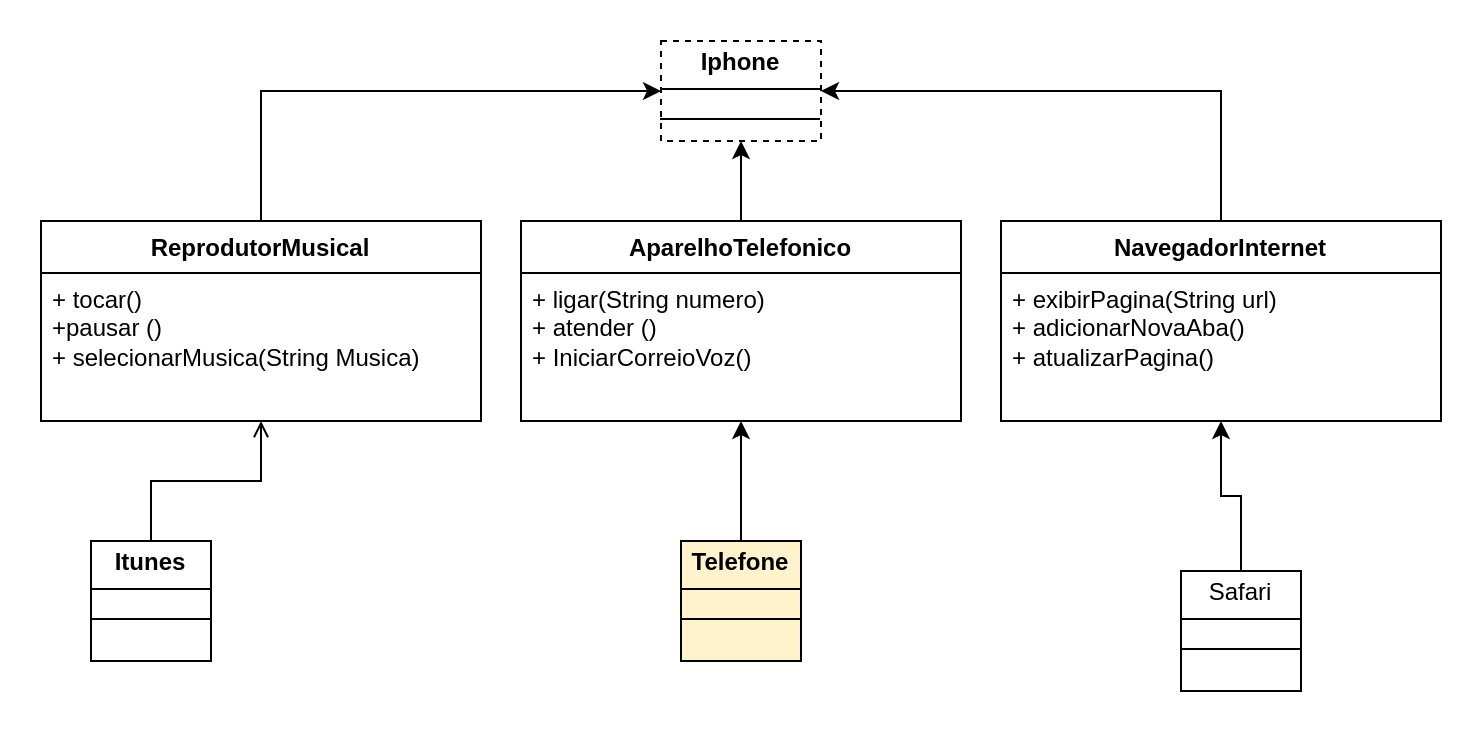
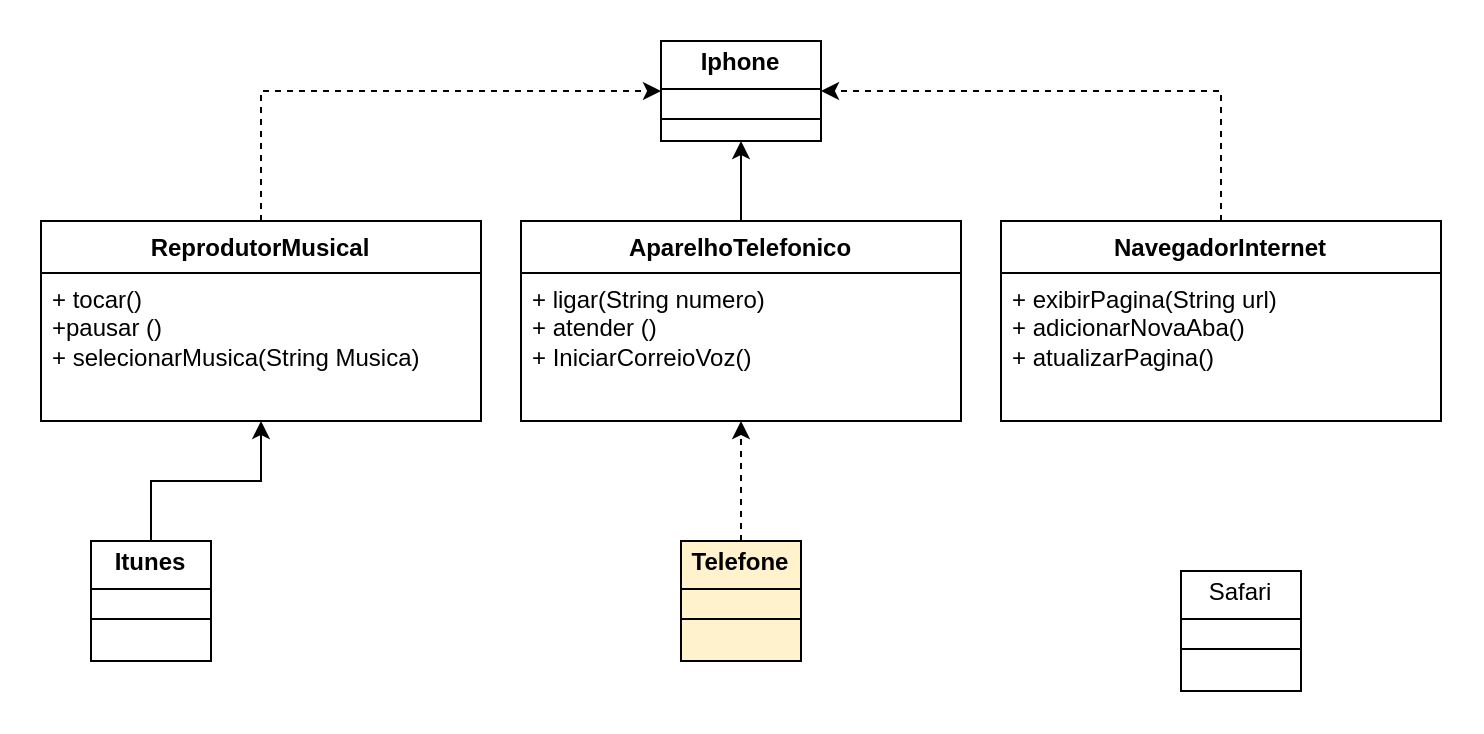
edge "ReprodutorMusical" -> "Iphone": style solid -> dashed
node "Iphone": style dashed -> solid
edge "NavegadorInternet" -> "Iphone": style solid -> dashed
edge "Itunes" -> "ReprodutorMusical": arrowhead open -> classic
edge "Telefone" -> "AparelhoTelefonico": style solid -> dashed
edge "Safari" -> "NavegadorInternet": removed
